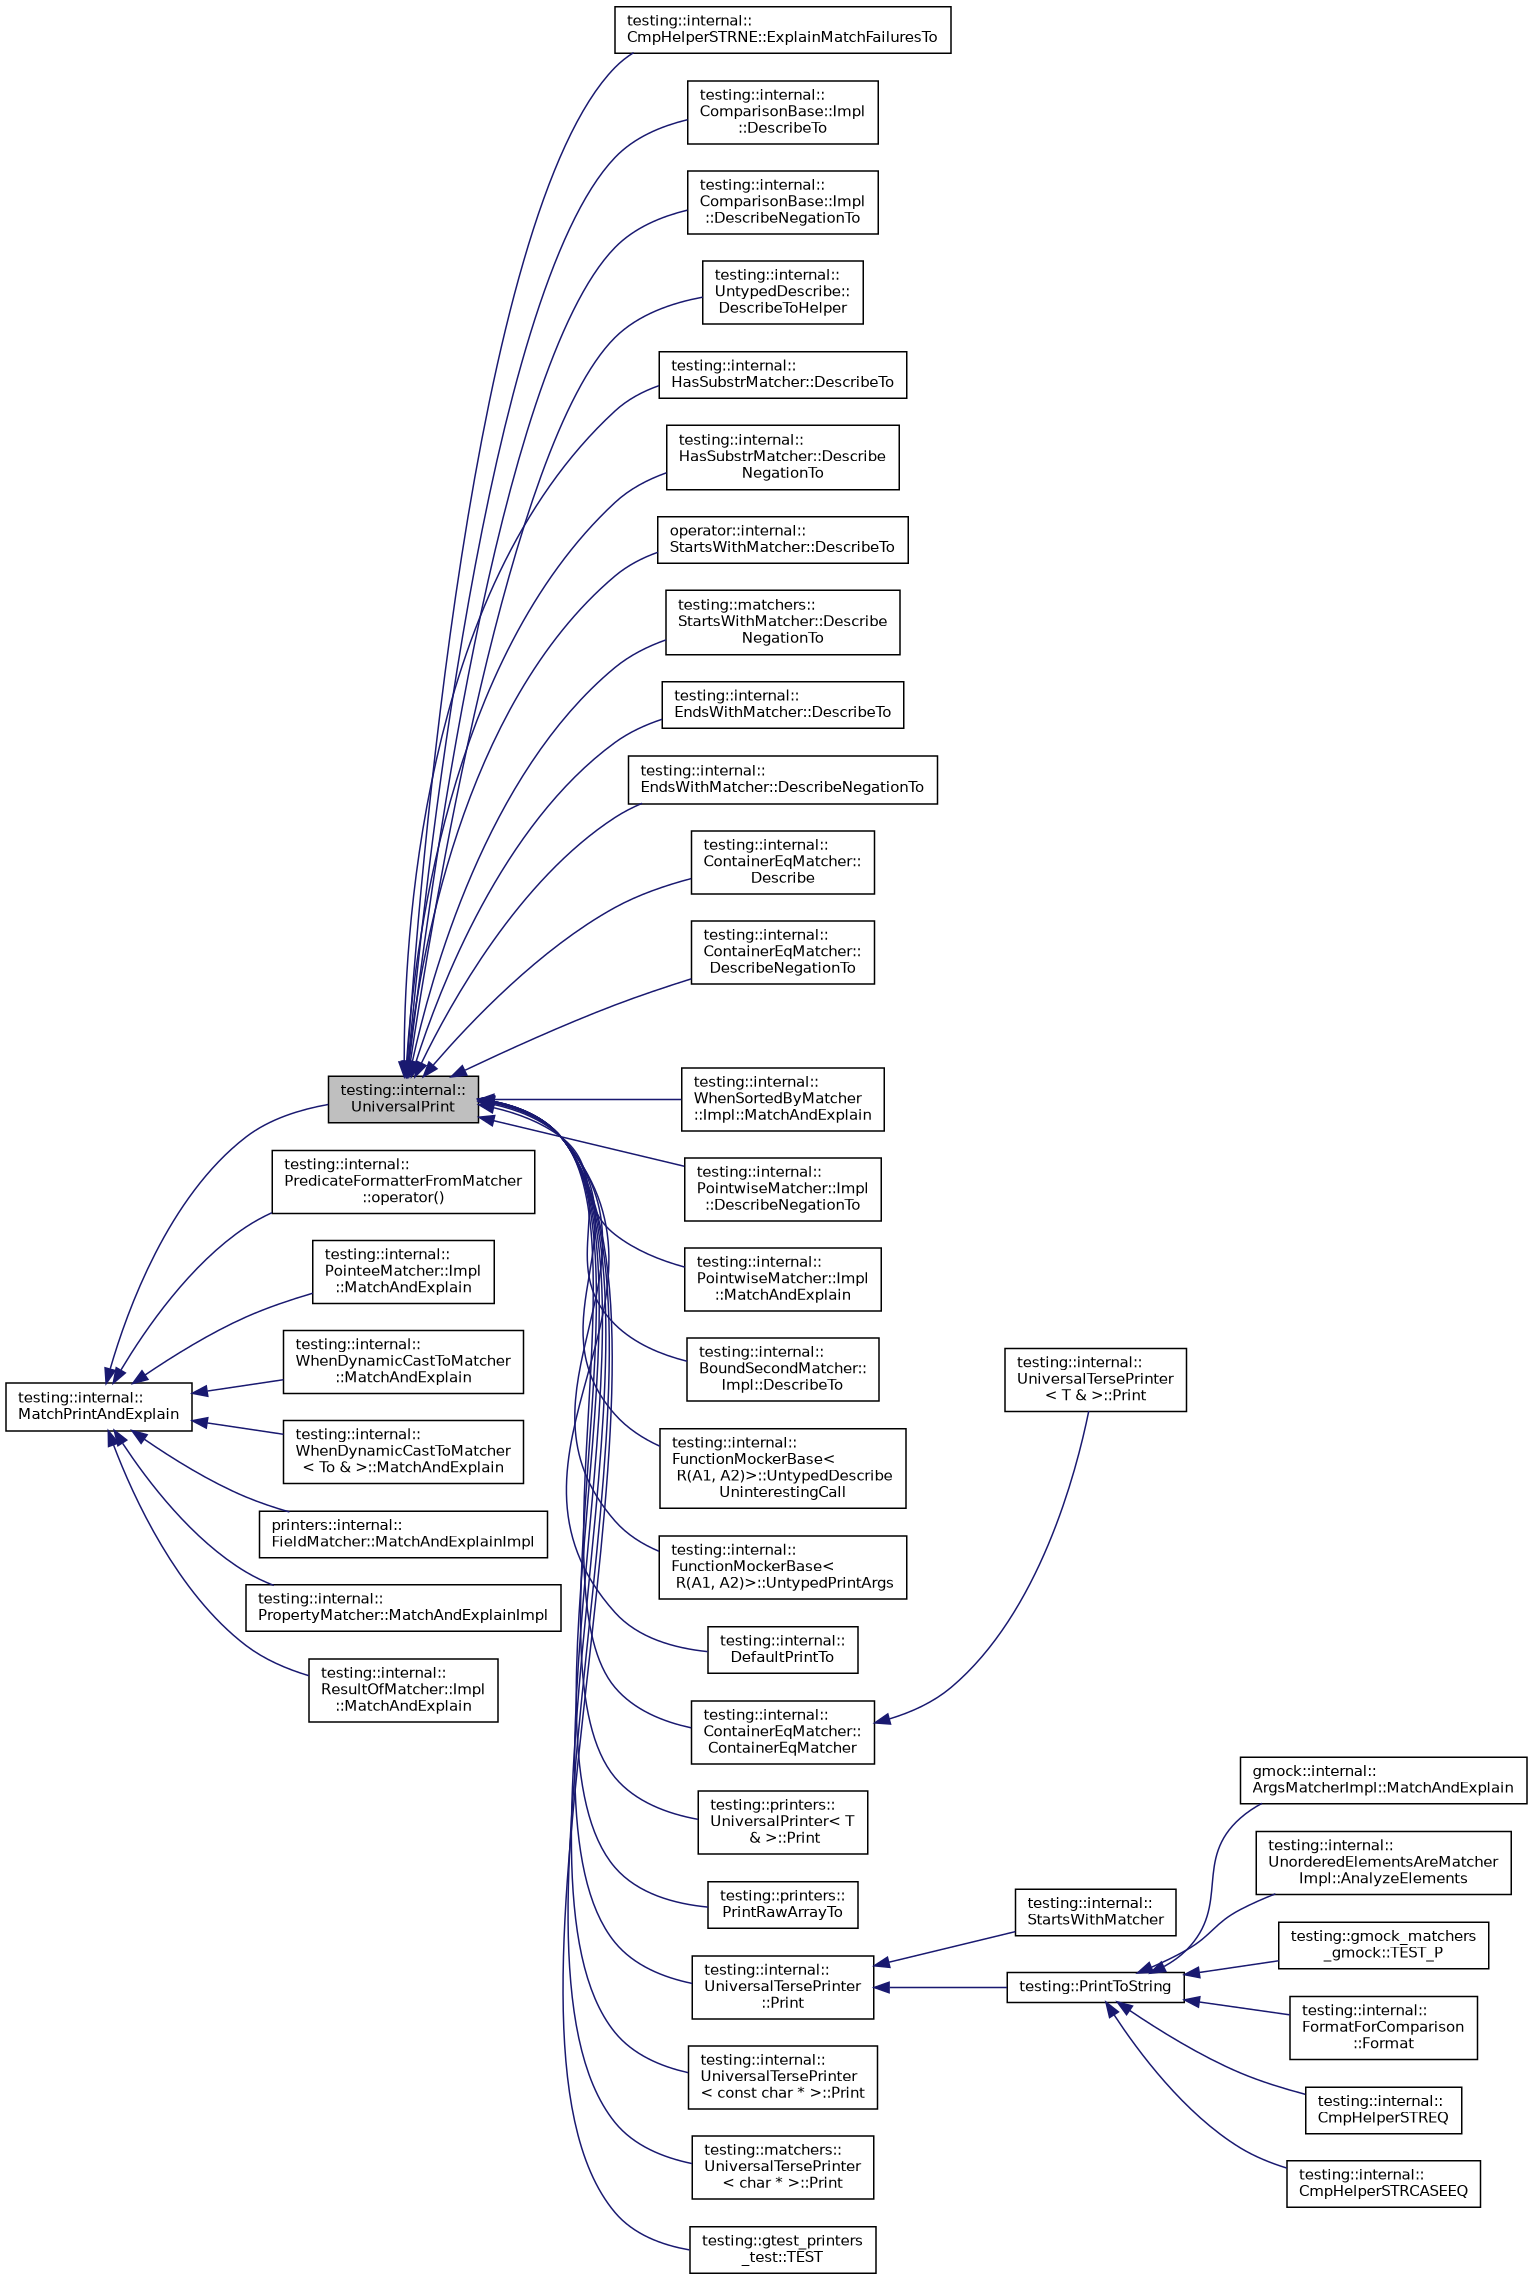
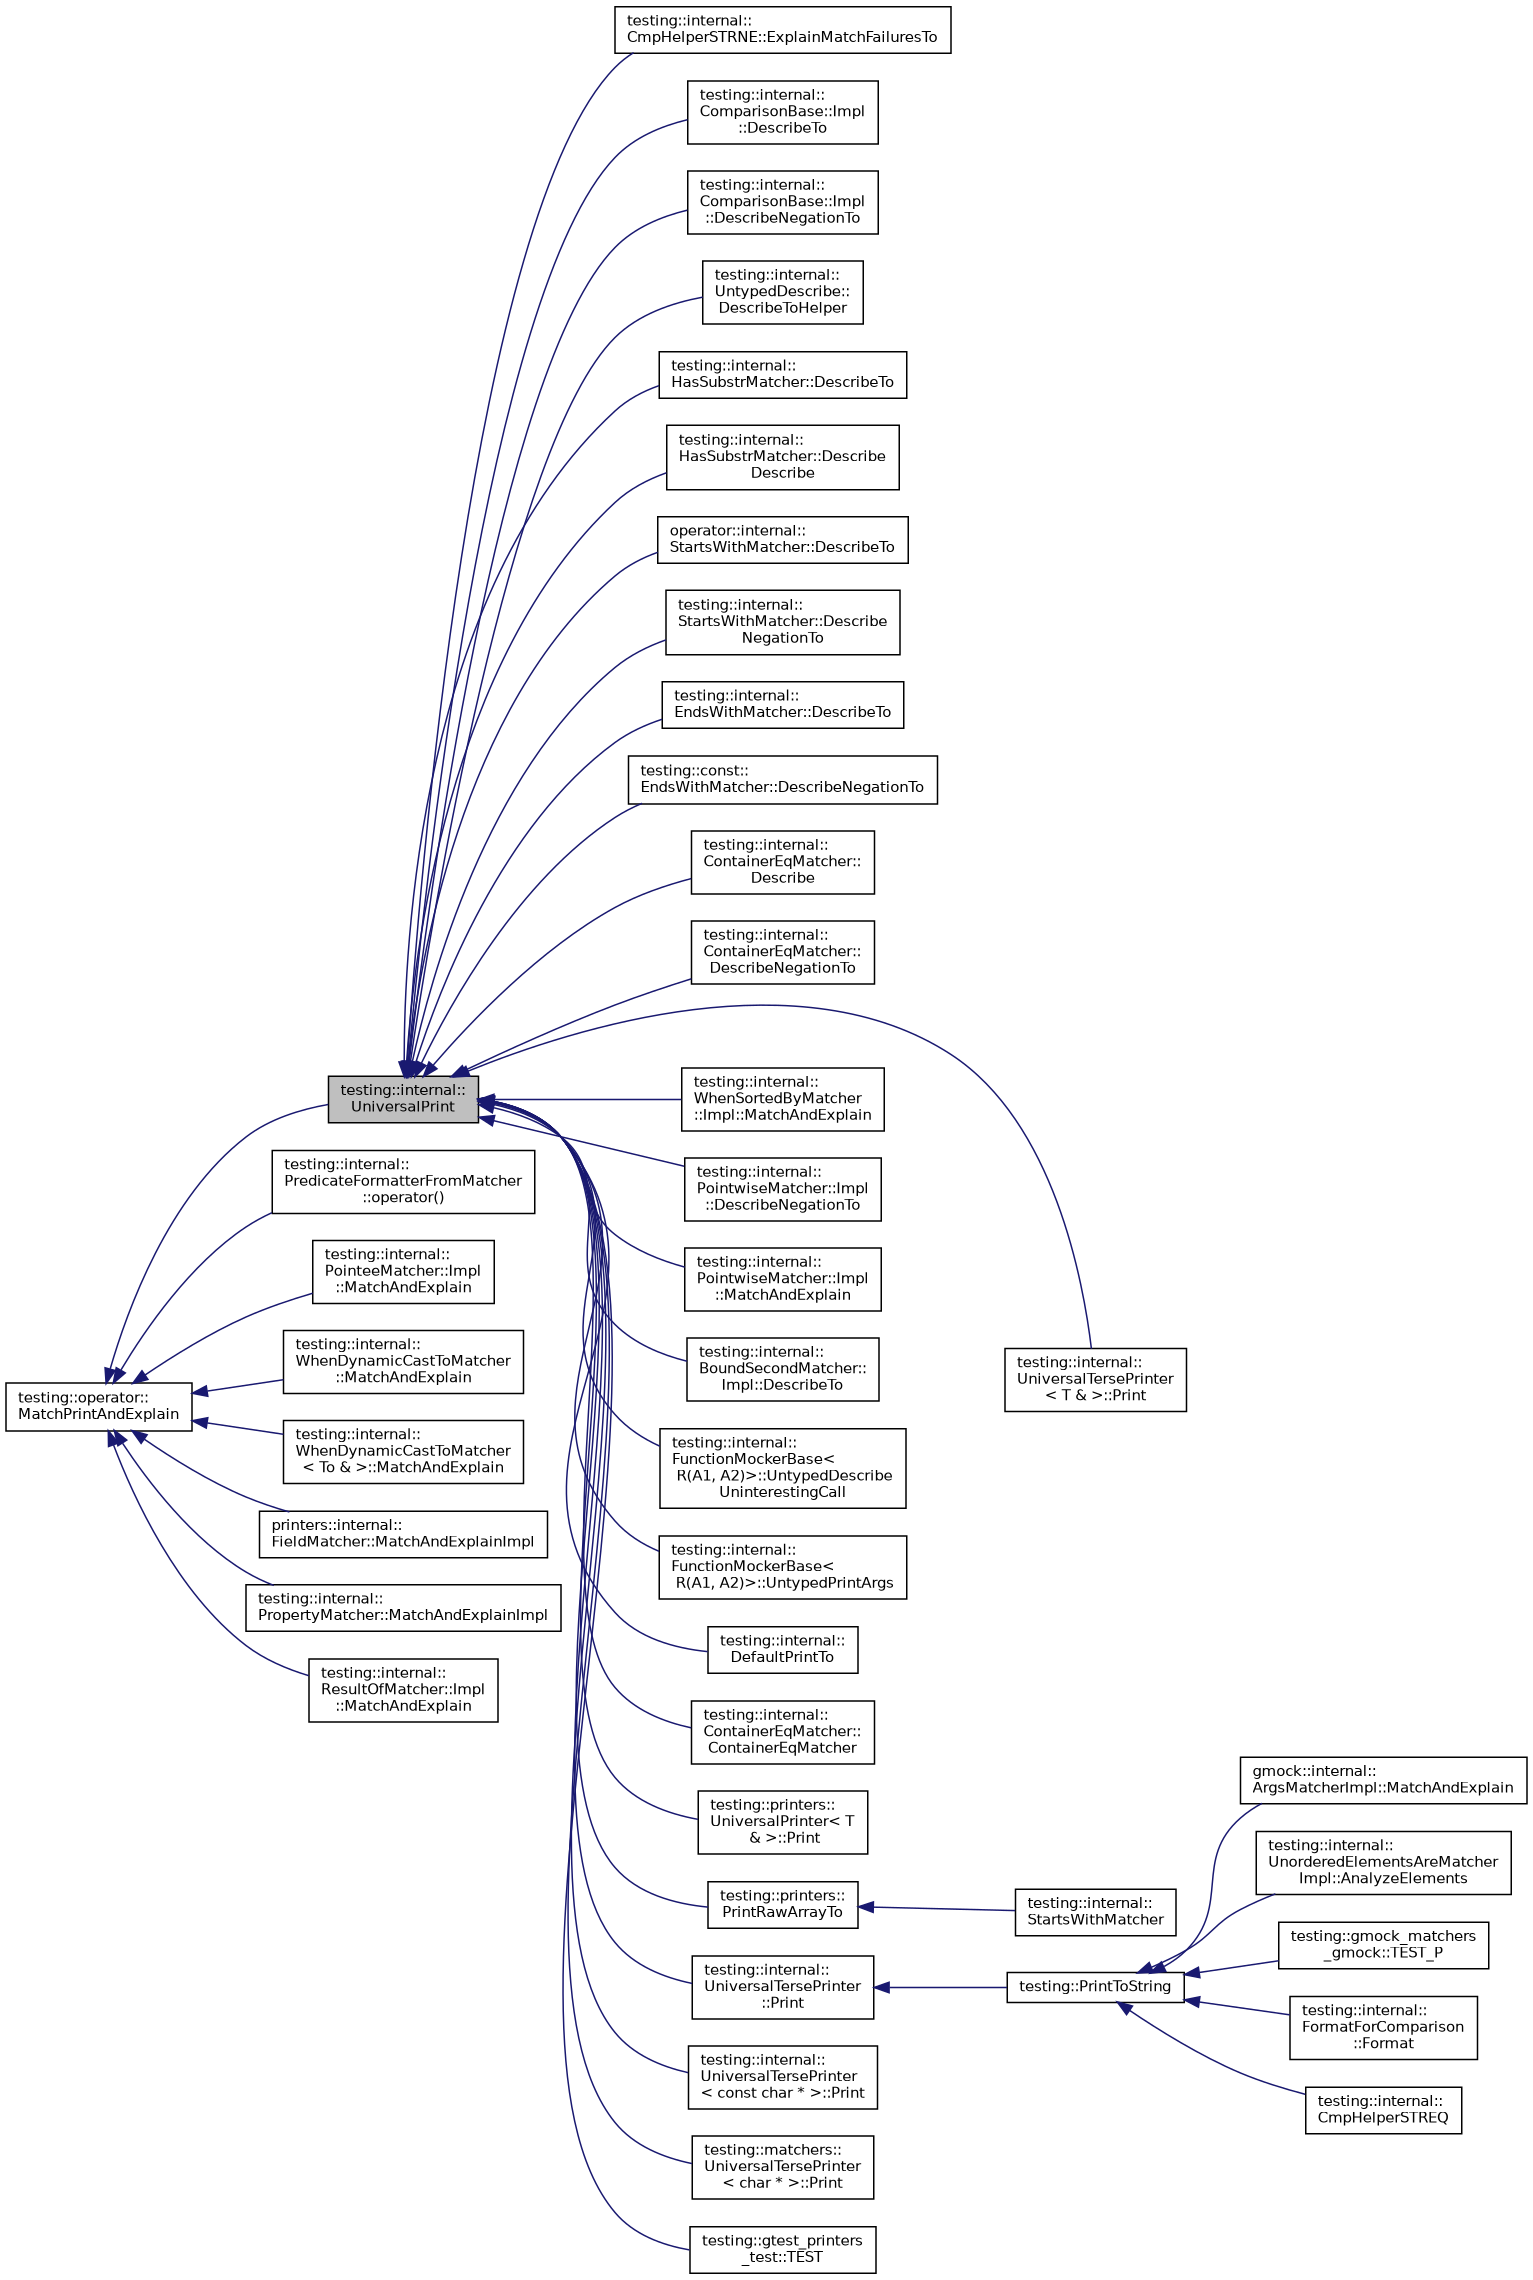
node "testing::internal:: HasSubstrMatcher::Describe NegationTo": label "testing::internal:: HasSubstrMatcher::Describe NegationTo" -> "testing::internal:: HasSubstrMatcher::Describe Describe"
node "testing::matchers:: StartsWithMatcher::Describe NegationTo": label "testing::matchers:: StartsWithMatcher::Describe NegationTo" -> "testing::internal:: StartsWithMatcher::Describe NegationTo"
node "testing::internal:: EndsWithMatcher::DescribeNegationTo": label "testing::internal:: EndsWithMatcher::DescribeNegationTo" -> "testing::const:: EndsWithMatcher::DescribeNegationTo"
node "testing::internal:: MatchPrintAndExplain": label "testing::internal:: MatchPrintAndExplain" -> "testing::operator:: MatchPrintAndExplain"
edge "testing::internal:: UniversalTersePrinter < T & >::Print" -> "testing::internal:: ContainerEqMatcher:: ContainerEqMatcher": now "testing::internal:: UniversalTersePrinter < T & >::Print" -> "testing::internal:: UniversalPrint"
edge "testing::internal:: StartsWithMatcher" -> "testing::internal:: UniversalTersePrinter ::Print": now "testing::internal:: StartsWithMatcher" -> "testing::printers:: PrintRawArrayTo"
node "testing::internal:: CmpHelperSTRCASEEQ": removed
